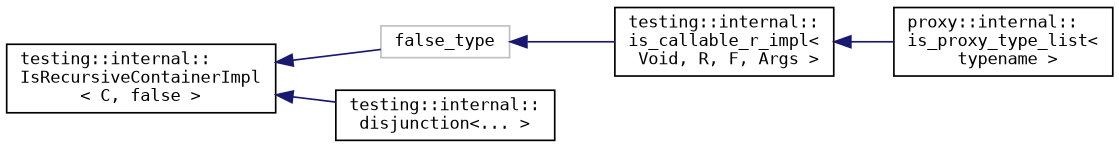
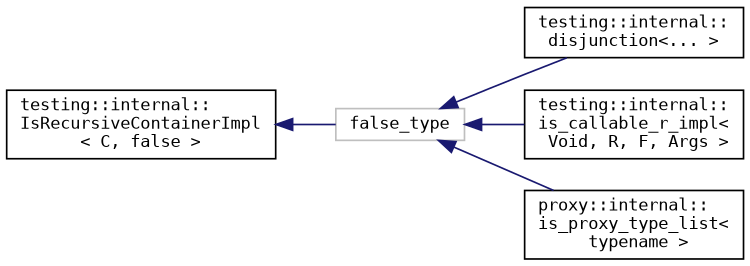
edge "proxy::internal:: is_proxy_type_list< typename >" -> "testing::internal:: is_callable_r_impl< Void, R, F, Args >": now "proxy::internal:: is_proxy_type_list< typename >" -> "false_type"
edge "testing::internal:: disjunction<... >" -> "testing::internal:: IsRecursiveContainerImpl < C, false >": now "testing::internal:: disjunction<... >" -> "false_type"
